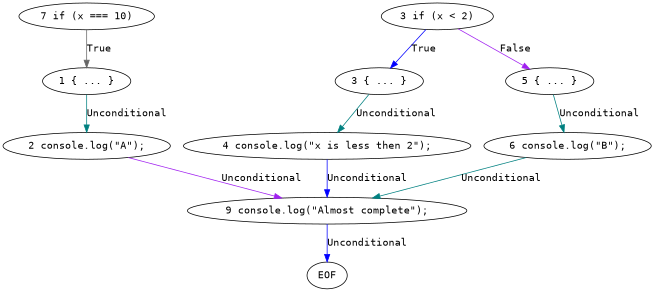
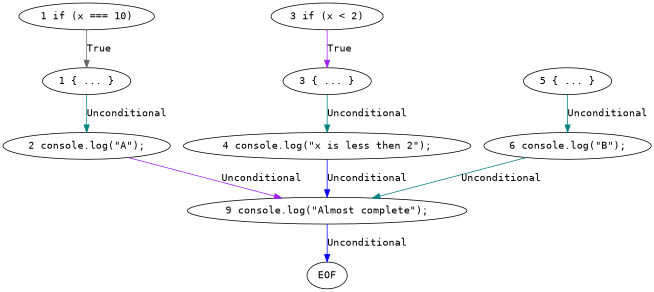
node "7 if (x === 10)": label "7 if (x === 10)" -> "1 if (x === 10)"
edge "3 if (x < 2)" -> "3 { ... }": color blue -> purple
edge "3 if (x < 2)" -> "5 { ... }": removed, label "False"
